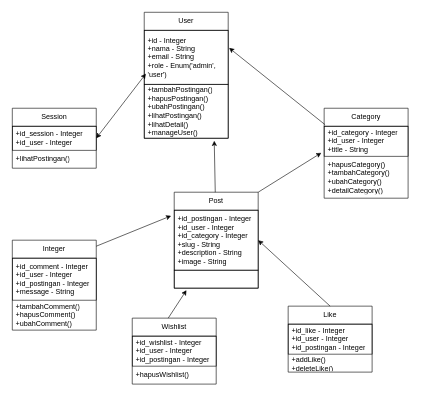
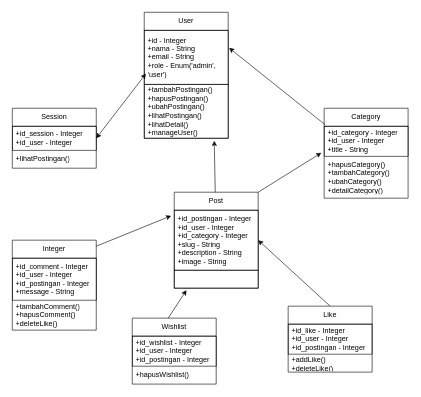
node "+tambahComment() +hapusComment() +ubahComment()": label "+tambahComment() +hapusComment() +ubahComment()" -> "+tambahComment() +hapusComment() +deleteLike()"
